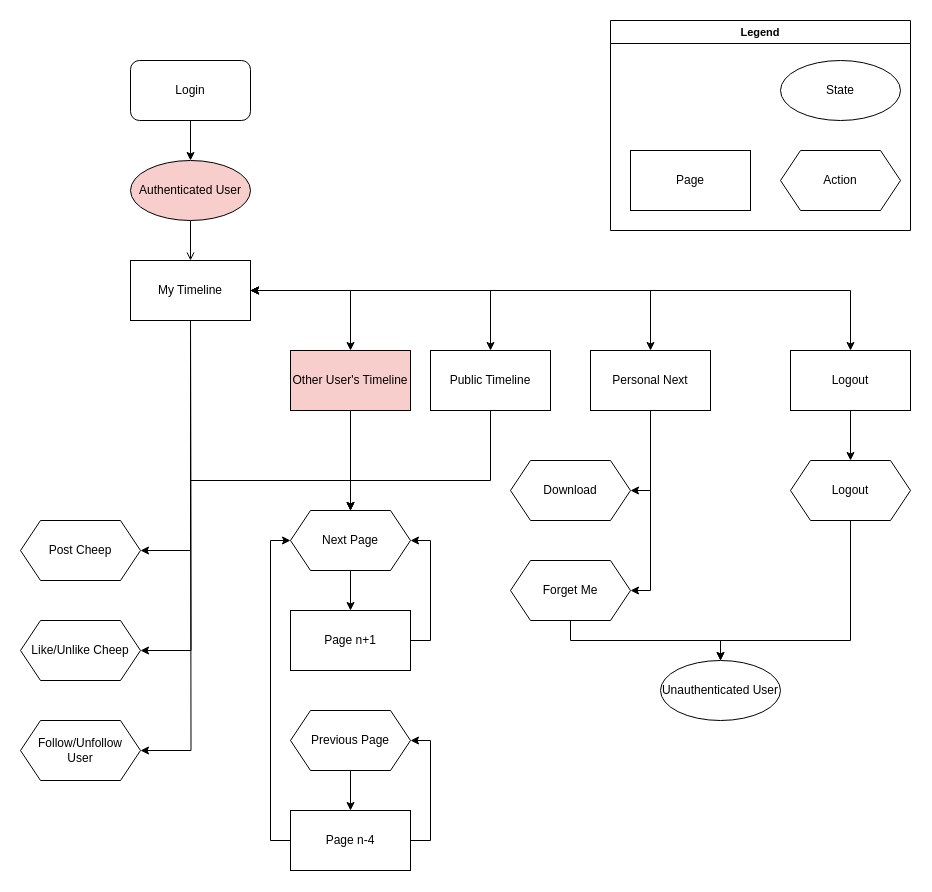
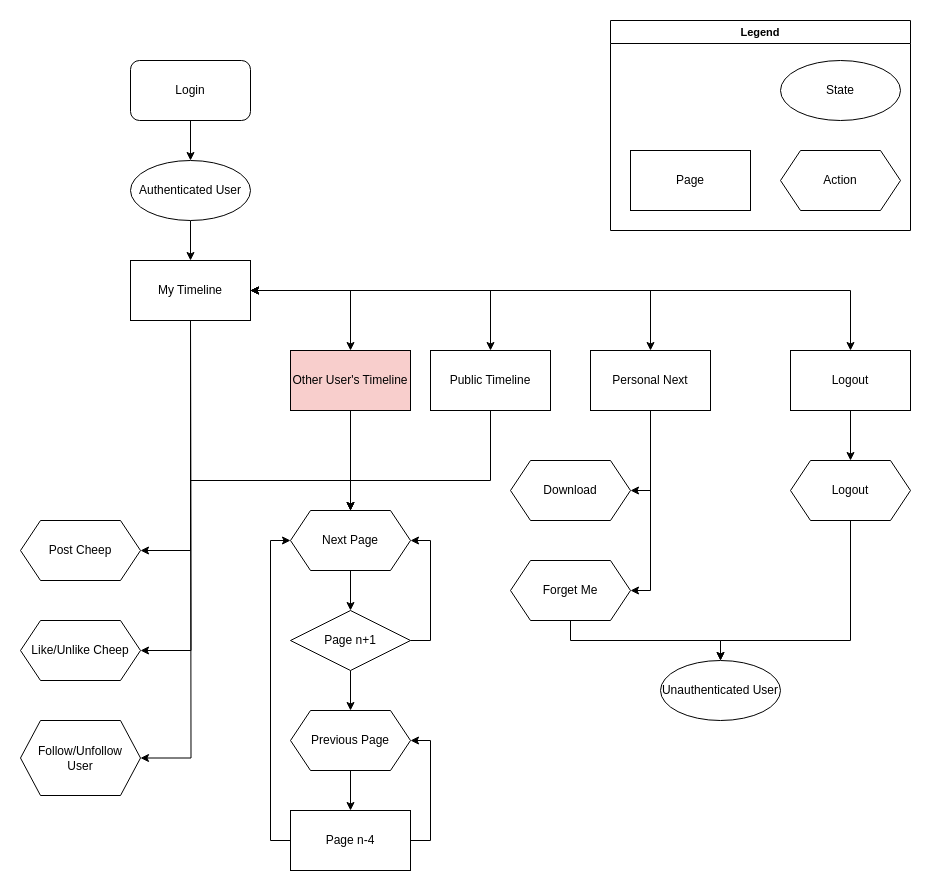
node "Authenticated User": fillcolor #f8cecc -> #ffffff
edge "Authenticated User" -> "My Timeline": arrowhead open -> classic
node "Page n+1": shape rectangle -> diamond
edge "Page n+1" -> "Previous Page": added
node "Follow/Unfollow User": size 120x60 -> 120x75
